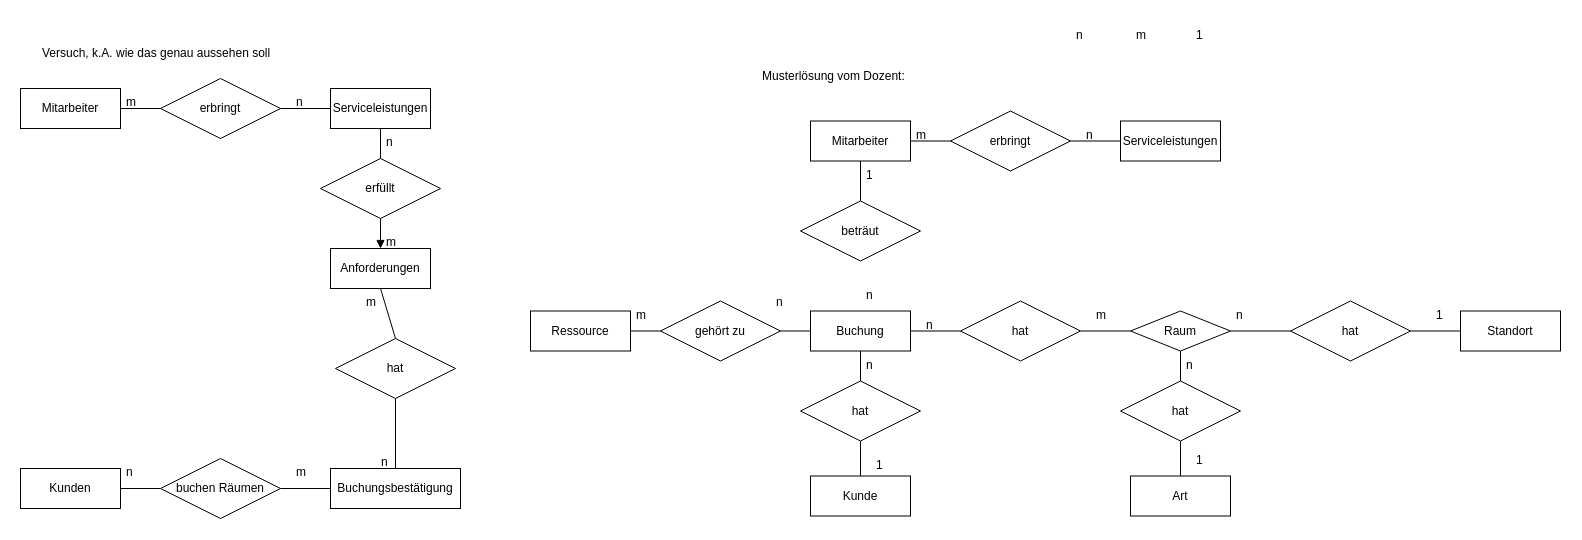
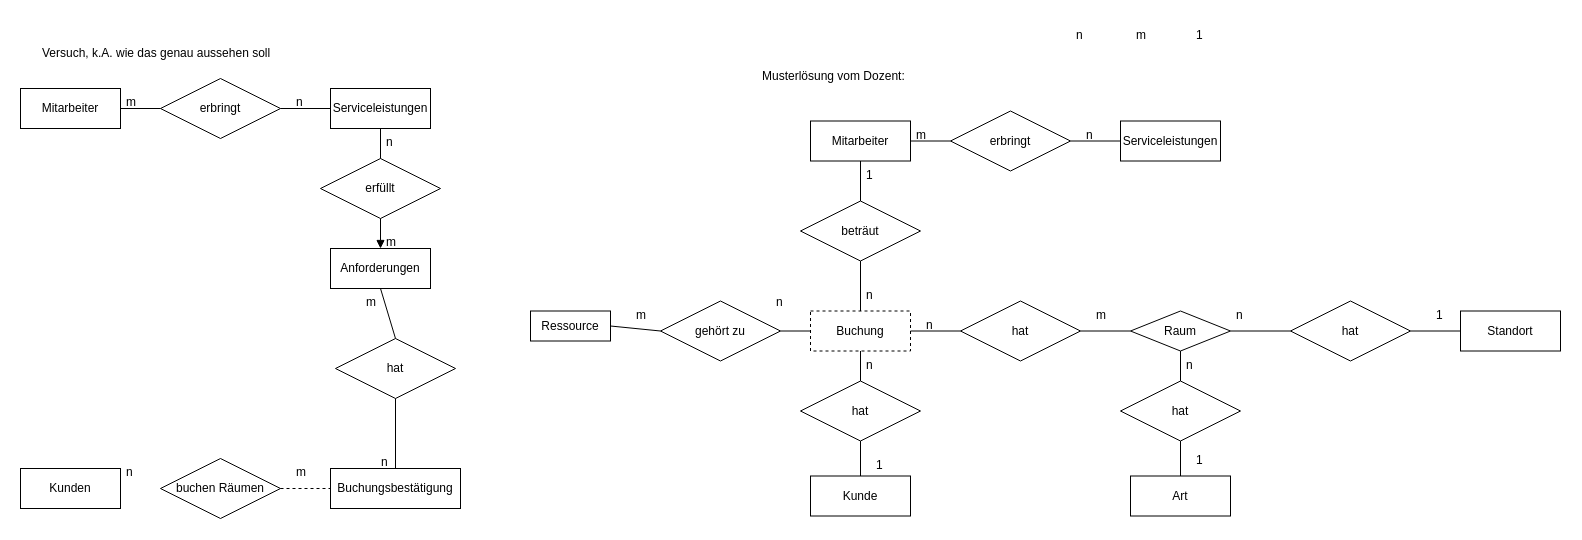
edge "beträut" -- "Buchung": added
node "Ressource": size 100x40 -> 80x30
node "Buchung": style solid -> dashed
edge "Kunden" -- "buchen Räumen": removed
edge "buchen Räumen" -- "Buchungsbestätigung": style solid -> dashed
